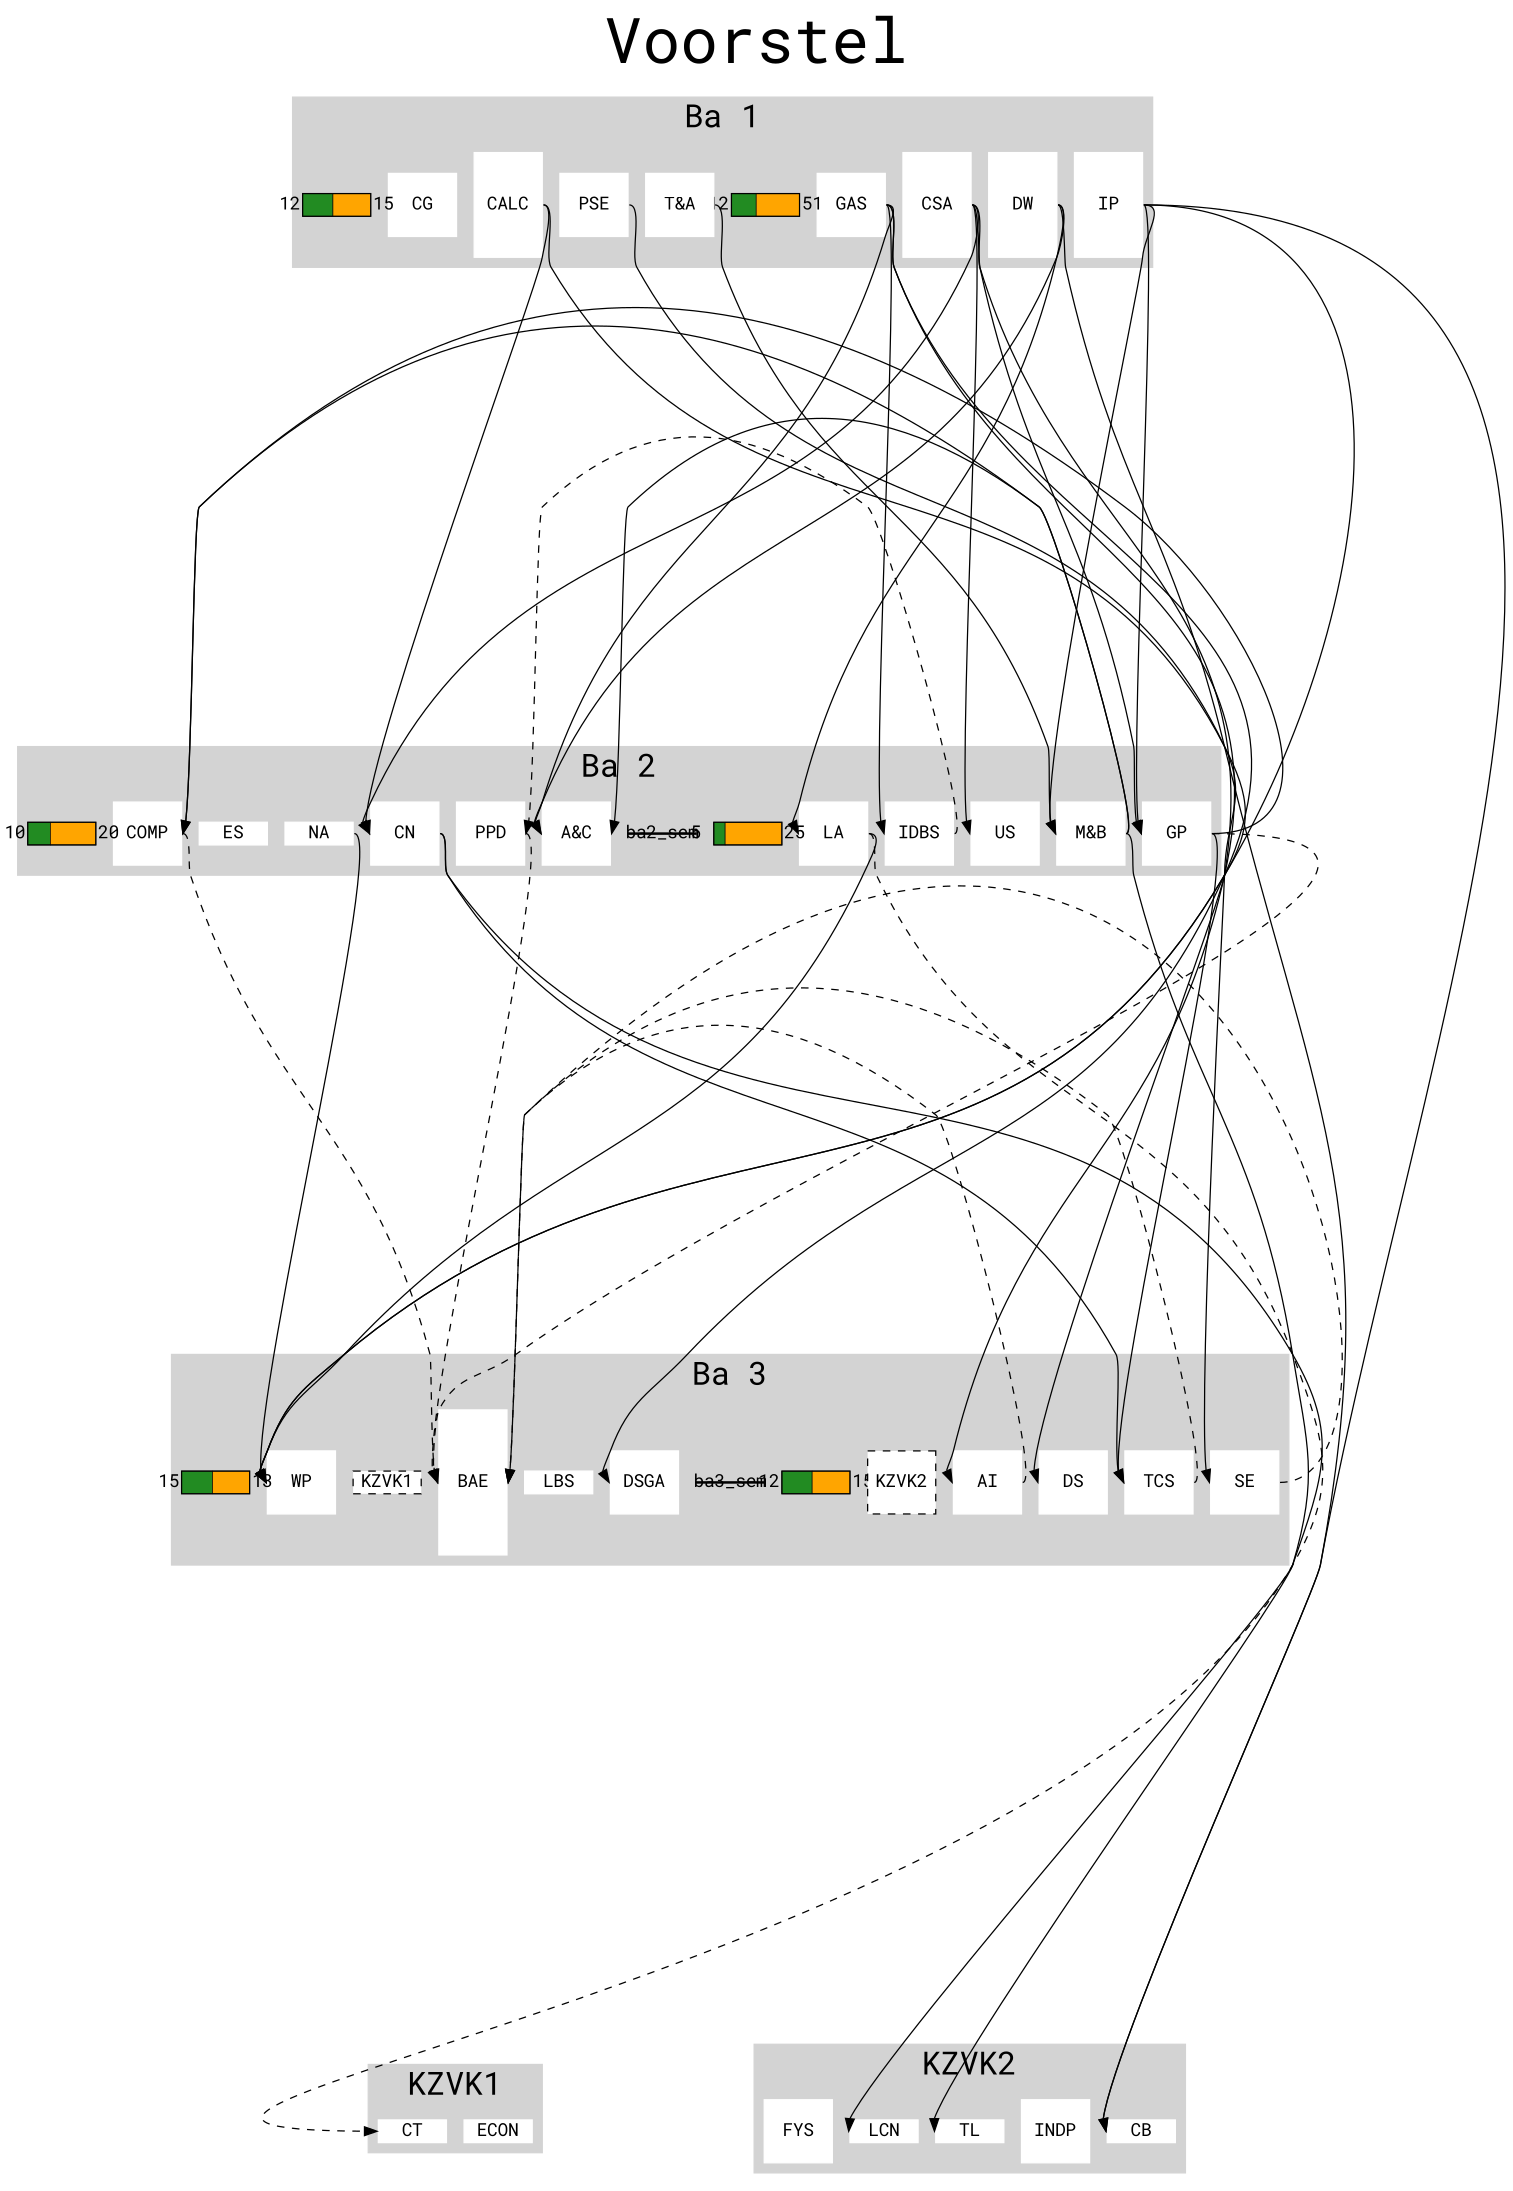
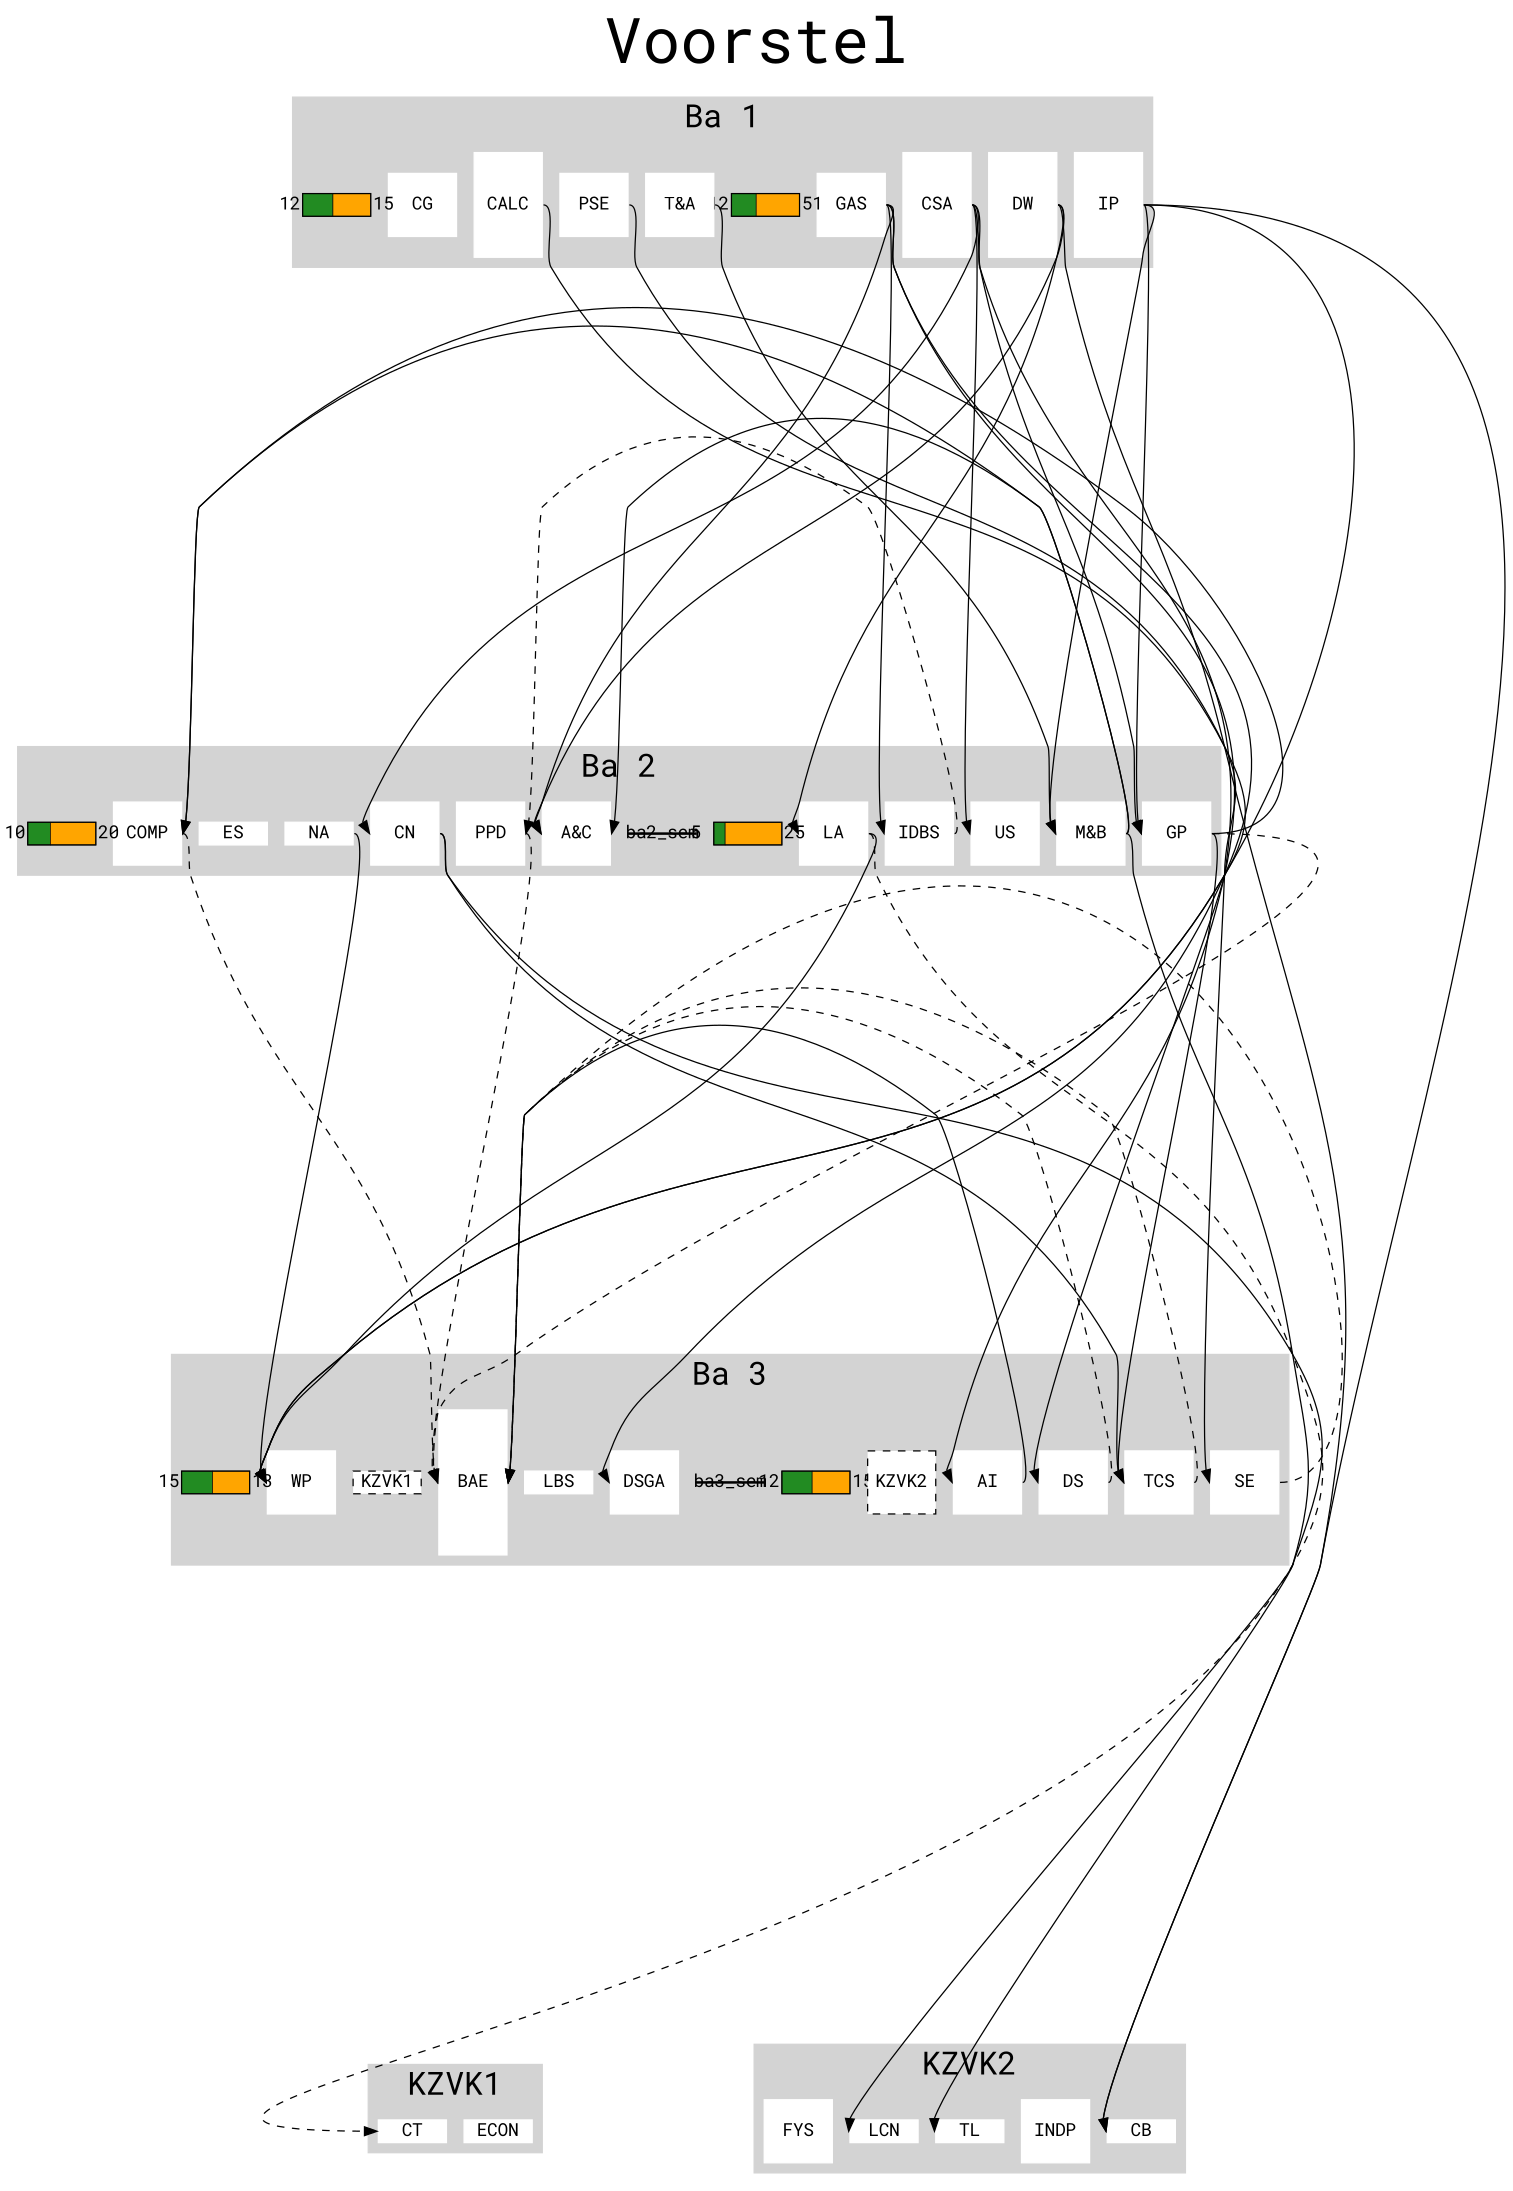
edge "CALC" -> "CN": removed
edge "DS" -> "BAE": added
edge "AI" -> "BAE": style dashed -> solid
